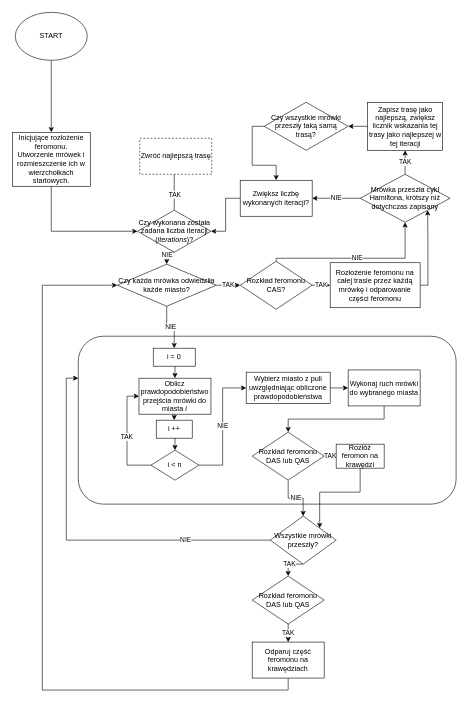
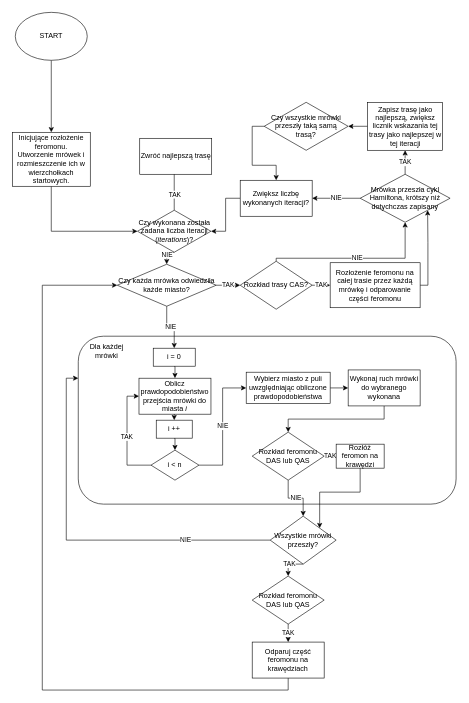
node "Zwróć najlepszą trasę": style dashed -> solid
node "Rozkład feromonu CAS?": label "Rozkład feromonu CAS?" -> "Rozkład trasy CAS?"
node "Dla każdej mrówki": added
node "Wykonaj ruch mrówki do wybranego miasta": label "Wykonaj ruch mrówki do wybranego miasta" -> "Wykonaj ruch mrówki do wybranego wykonana"
